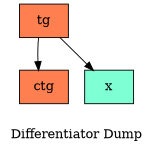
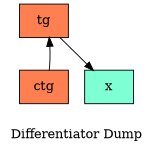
edge "tg" -> "ctg": reversed
